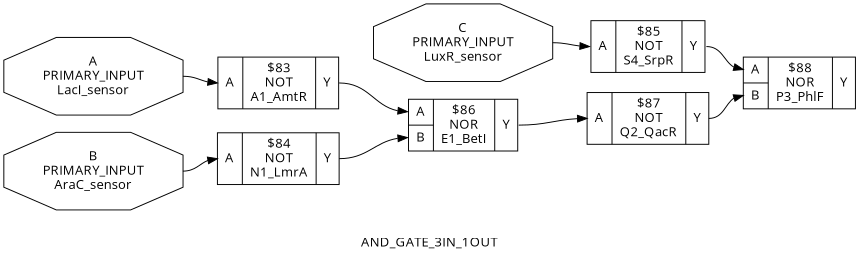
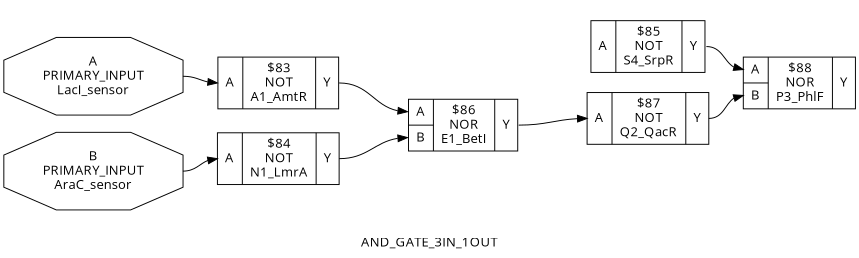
node "C PRIMARY_INPUT LuxR_sensor": removed
